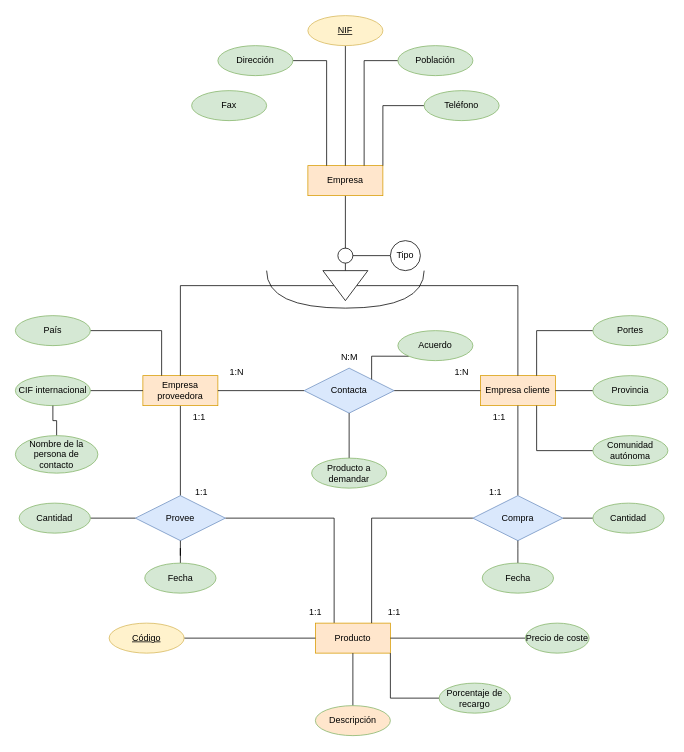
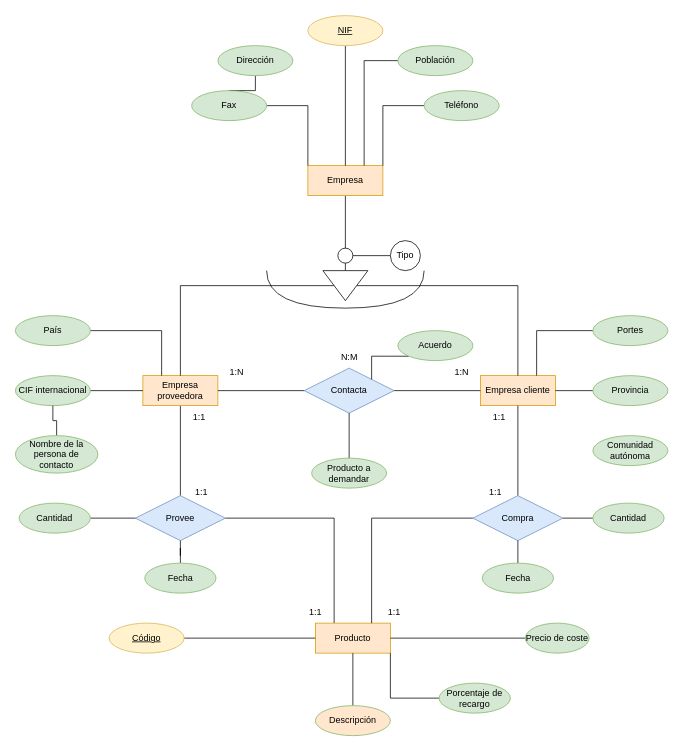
edge "Dirección" -- "Empresa": now "Dirección" -- "Fax"
edge "Fax" -- "Empresa": added
edge "Empresa cliente" -- "Comunidad autónoma": removed
